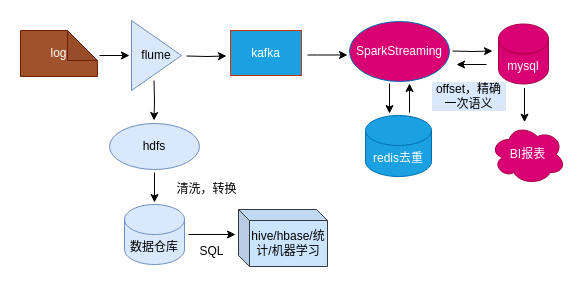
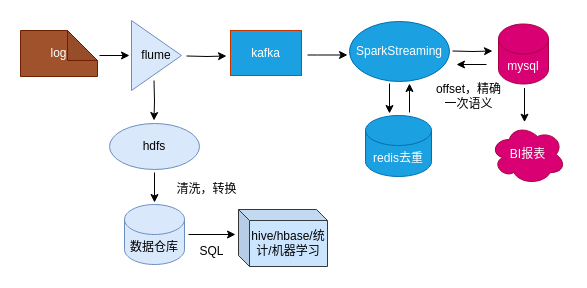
node "SparkStreaming": fillcolor #d80073 -> #1ba1e2
node "offset，精确一次语义": fillcolor #dae8fc -> #ffffff
